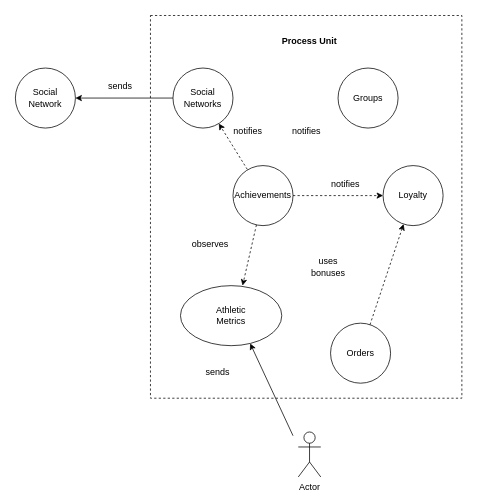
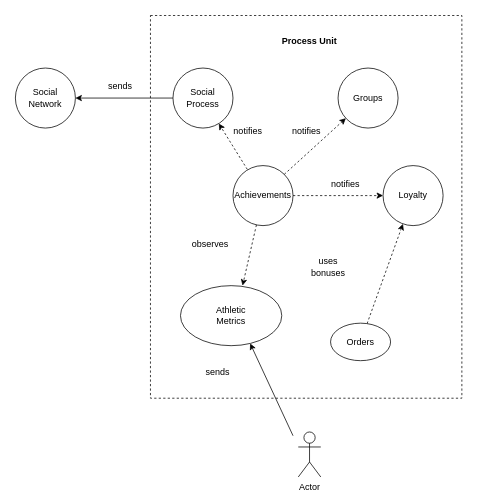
node "Social Networks": label "Social Networks" -> "Social Process"
edge "Achievements" -> "Groups": added
node "Orders": size 60x60 -> 60x38
